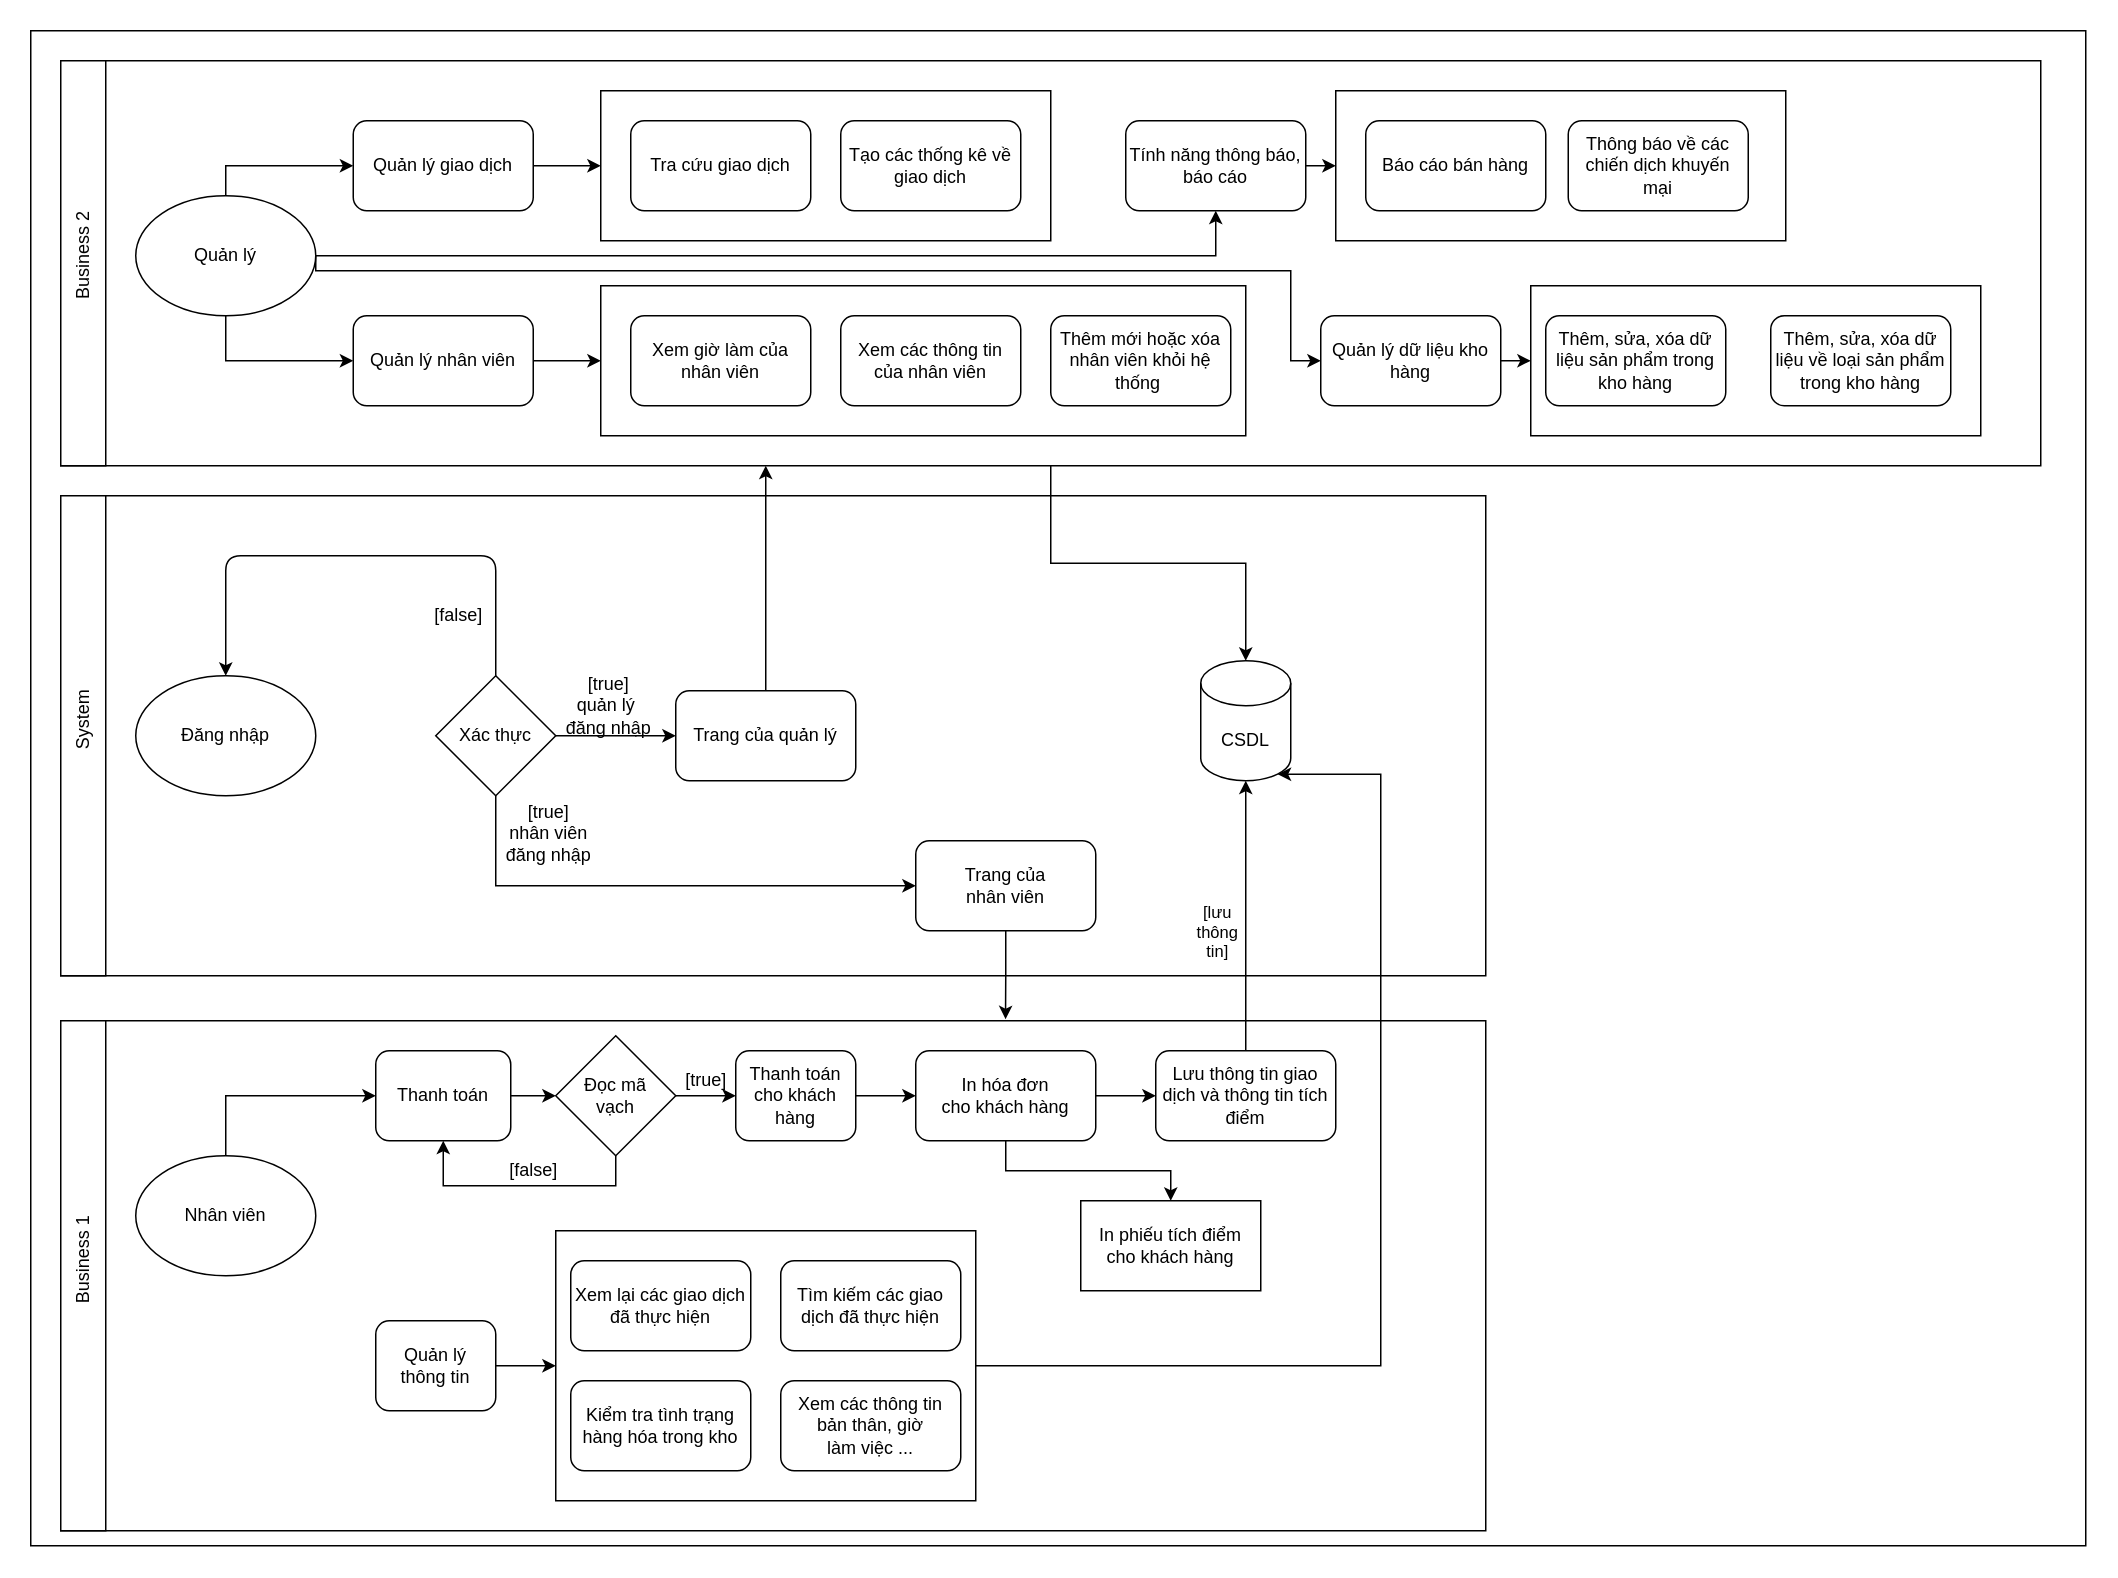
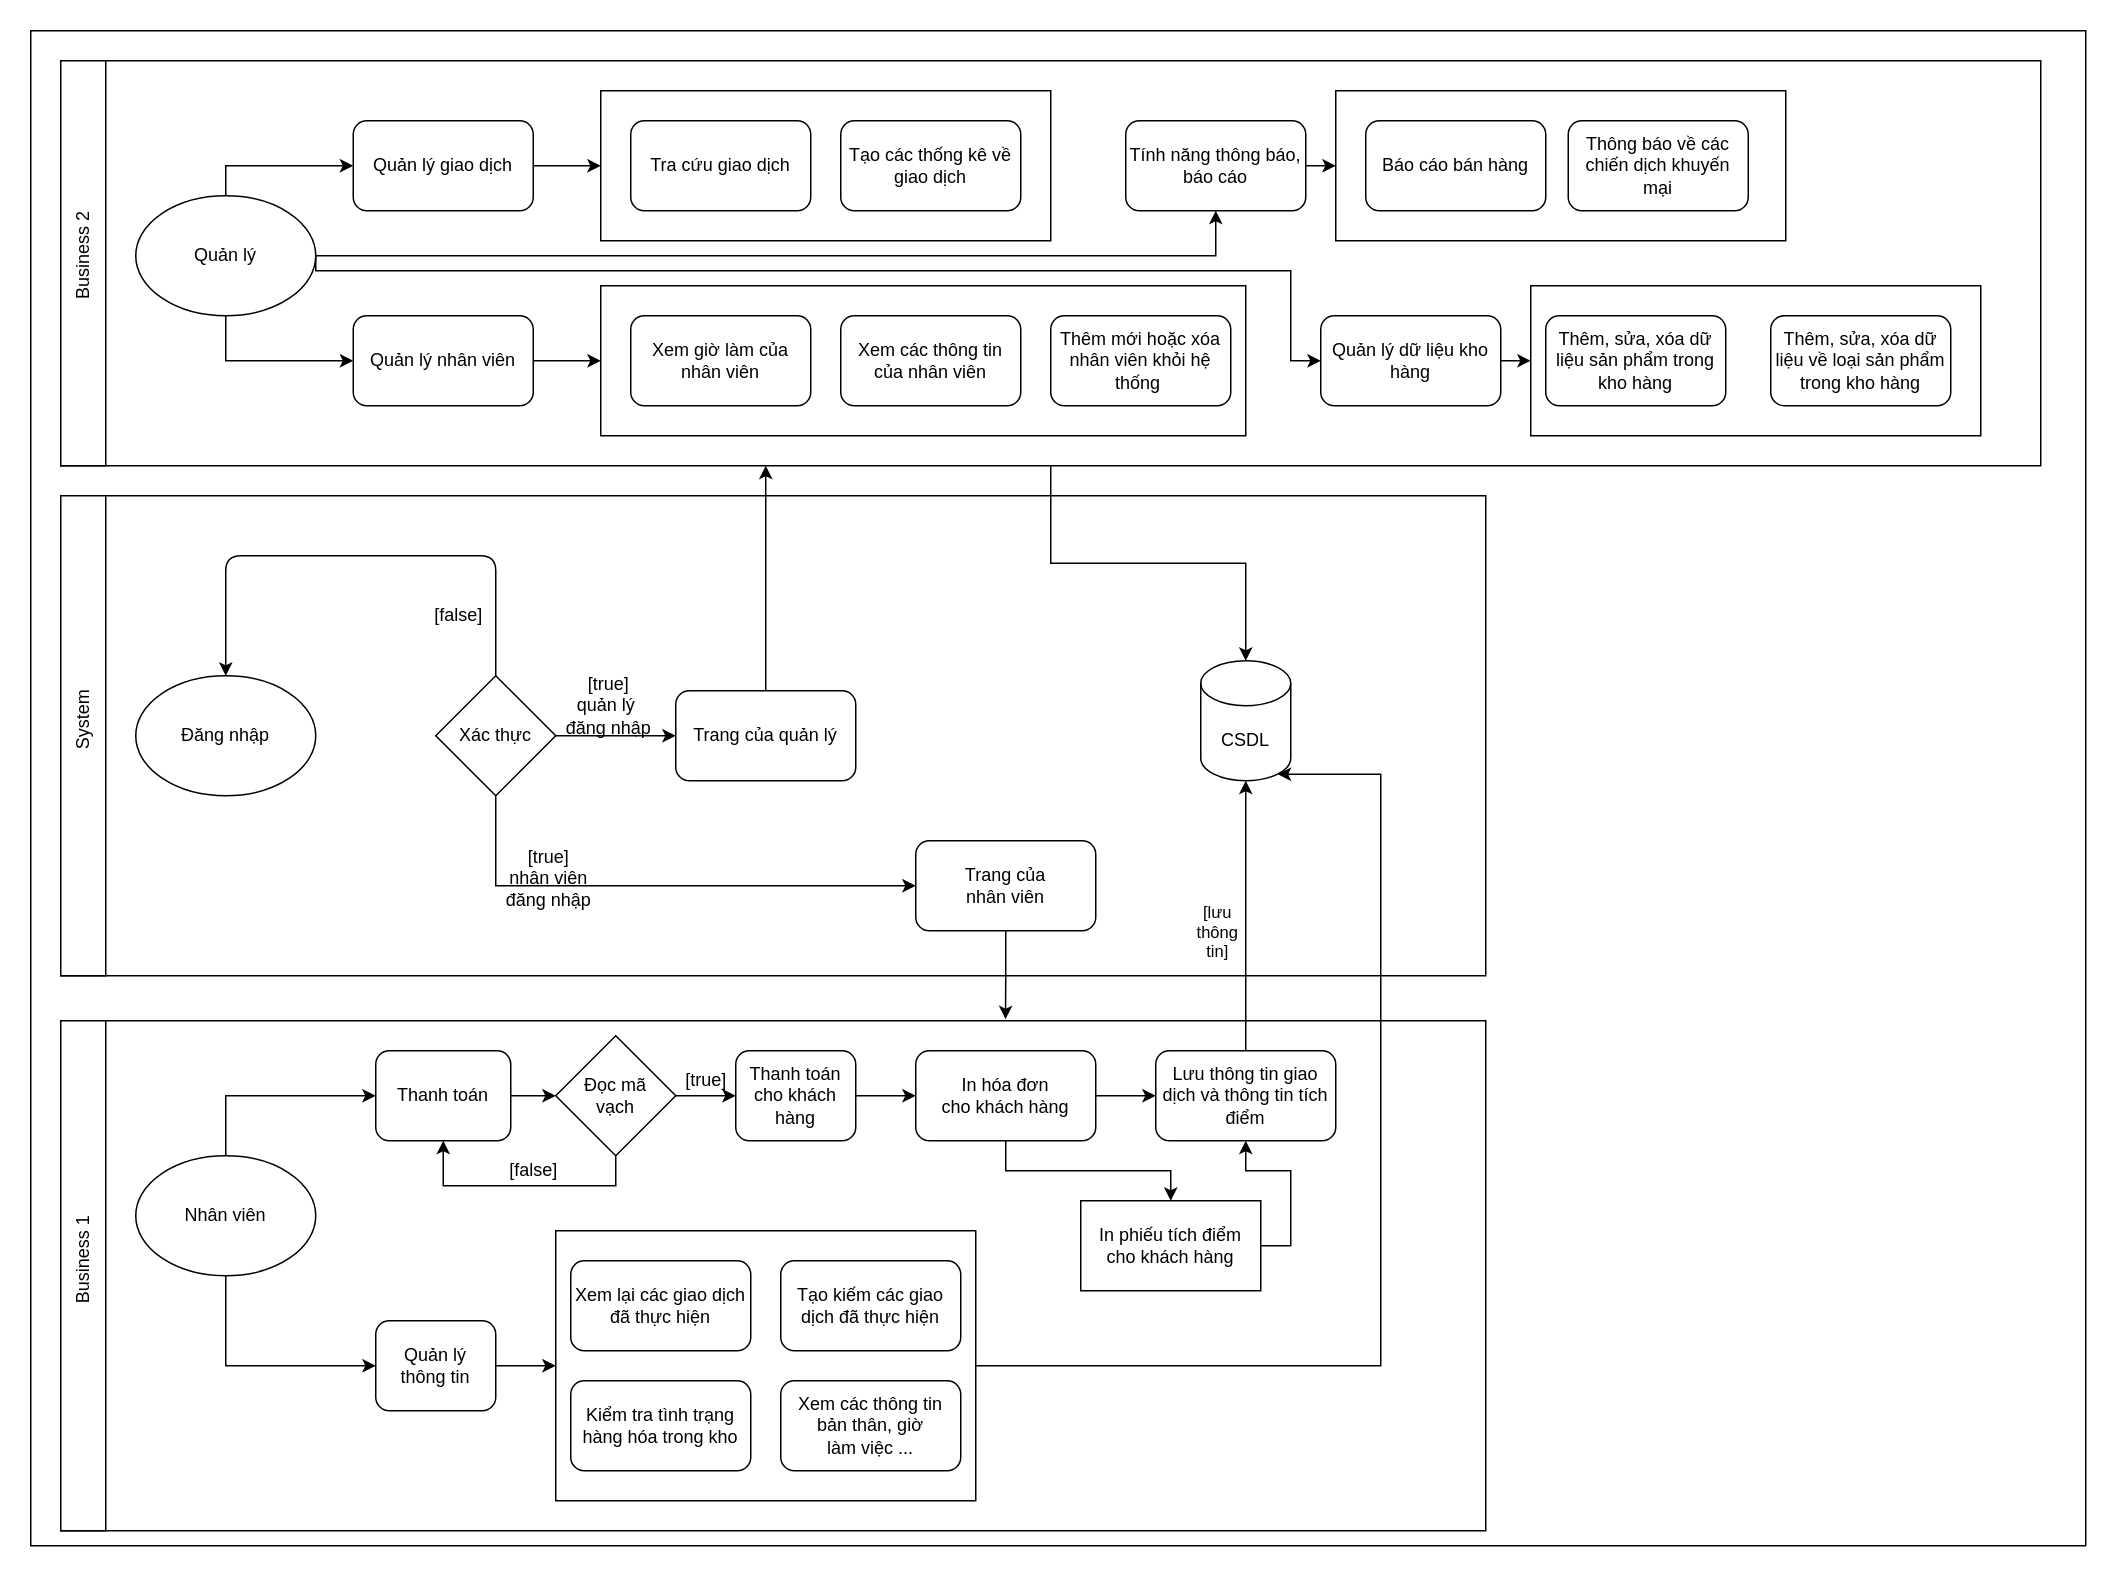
node "[true] nhân viên đăng nhập": moved (548, 833) -> (548, 878)
edge "In phiếu tích điểm cho khách hàng" -> "Lưu thông tin giao dịch và thông tin tích điểm": added
node "Tìm kiếm các giao dịch đã thực hiện": label "Tìm kiếm các giao dịch đã thực hiện" -> "Tạo kiếm các giao dịch đã thực hiện"
edge "Nhân viên" -> "Quản lý thông tin": added
